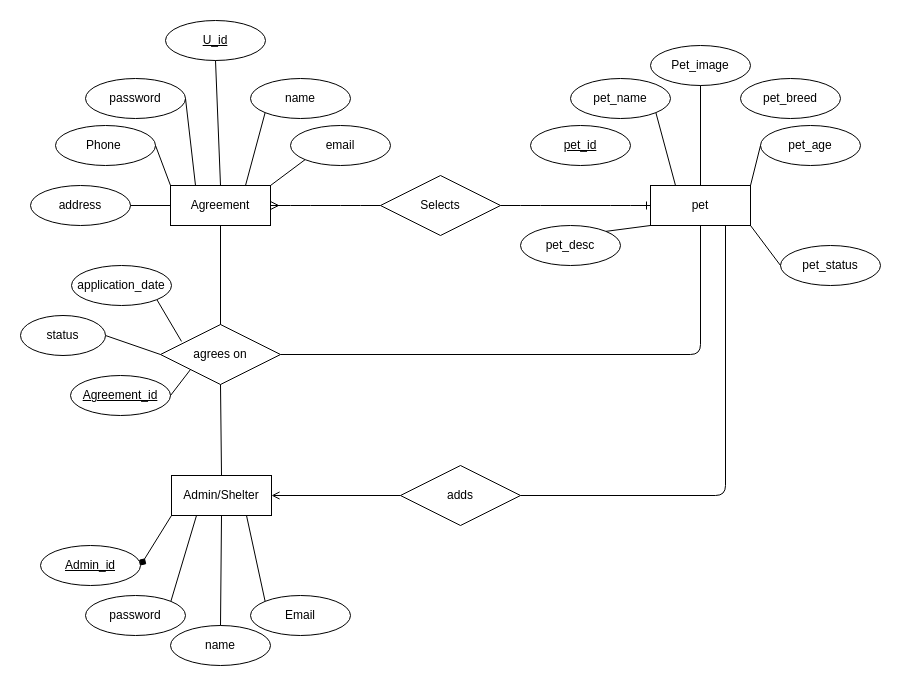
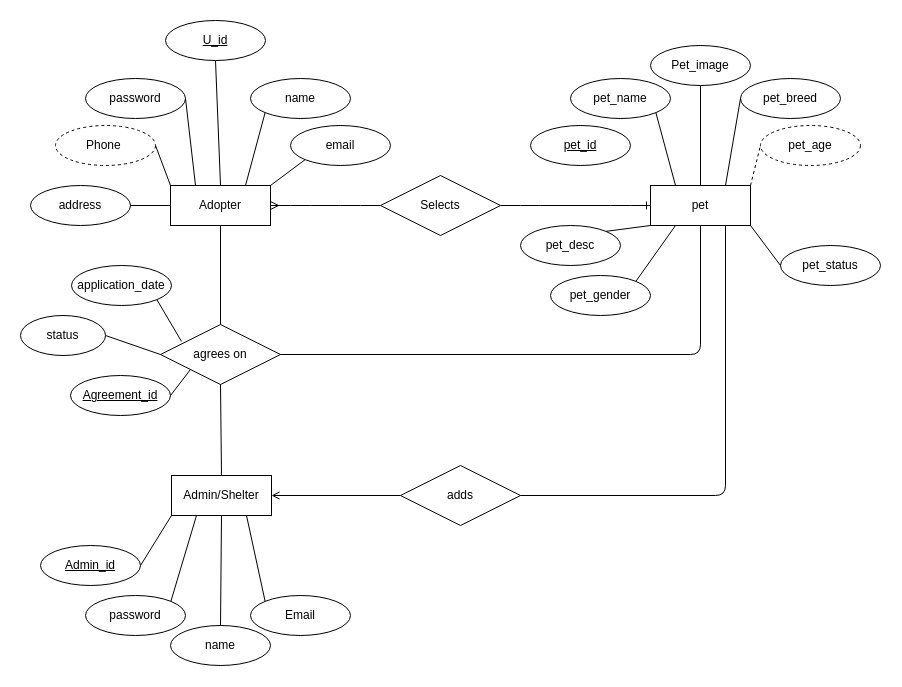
edge "pet_breed" -- "pet": added
node "Phone": style solid -> dashed
node "pet_age": style solid -> dashed
edge "pet_age" -- "pet": style solid -> dashed
node "Agreement": label "Agreement" -> "Adopter"
edge "pet" -- "pet_gender": added
node "pet_gender": added
edge "Admin/Shelter" -> "Admin_id": arrowhead diamond -> none
